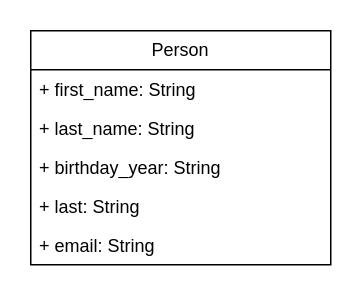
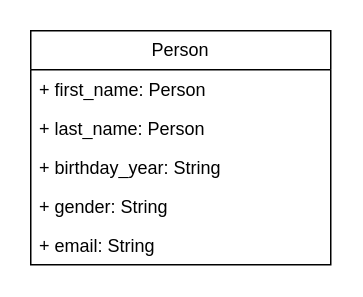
node "+ first_name: String": label "+ first_name: String" -> "+ first_name: Person"
node "+ last_name: String": label "+ last_name: String" -> "+ last_name: Person"
node "+ last: String": label "+ last: String" -> "+ gender: String"
